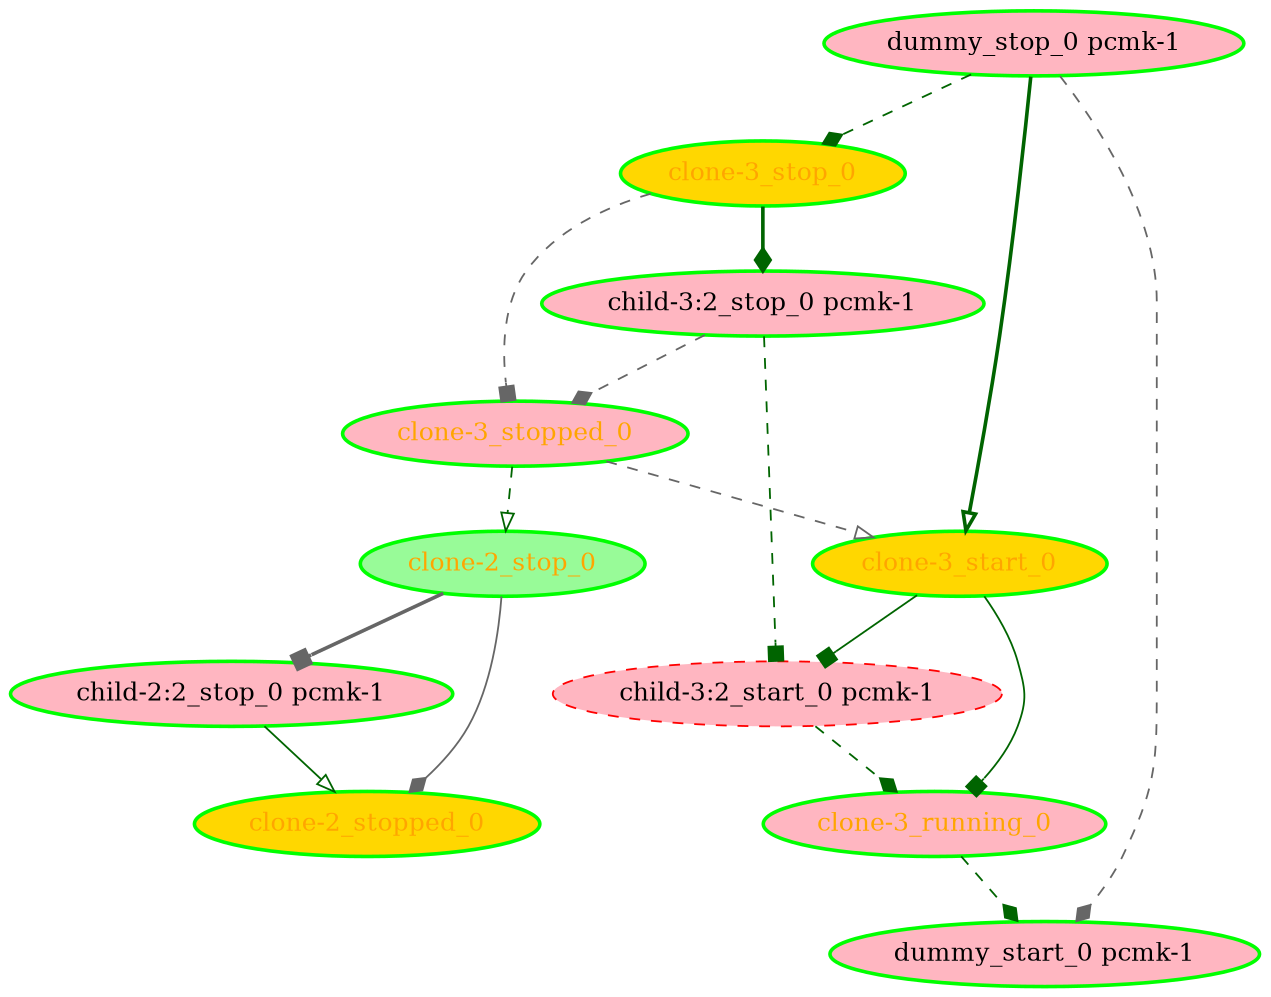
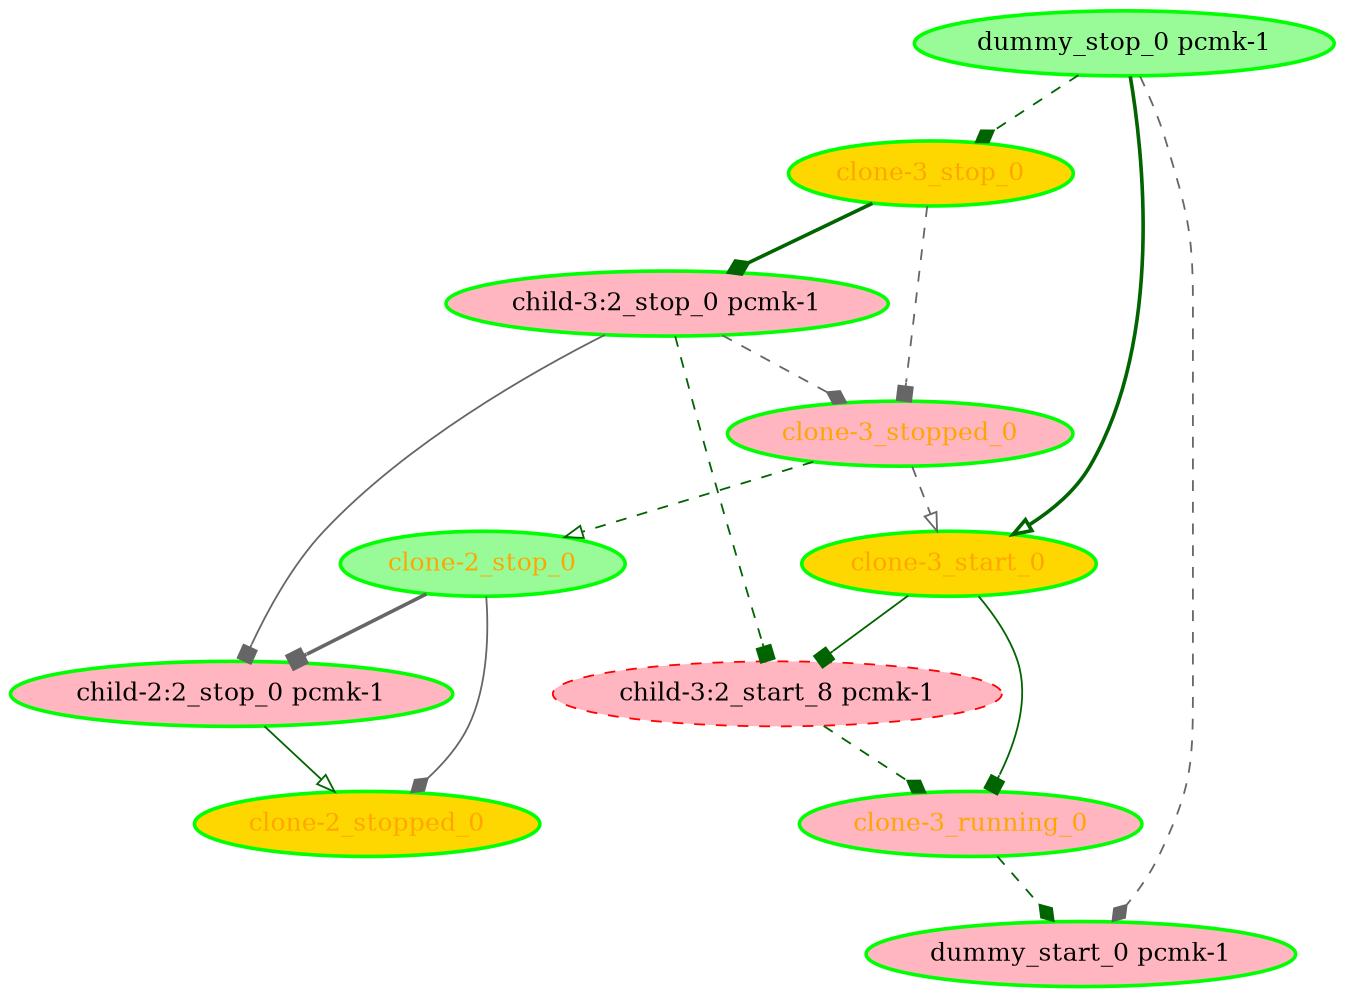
node "dummy_stop_0 pcmk-1": fillcolor lightpink -> palegreen
edge "child-3:2_stop_0 pcmk-1" -> "child-2:2_stop_0 pcmk-1": added
node "child-3:2_start_0 pcmk-1": label "child-3:2_start_0 pcmk-1" -> "child-3:2_start_8 pcmk-1"
